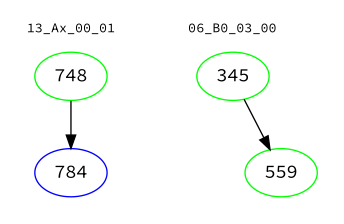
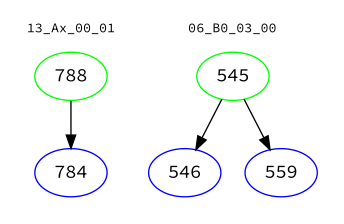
node "748": label "748" -> "788"
node "345": label "345" -> "545"
node "546": added
node "559": color green -> blue
